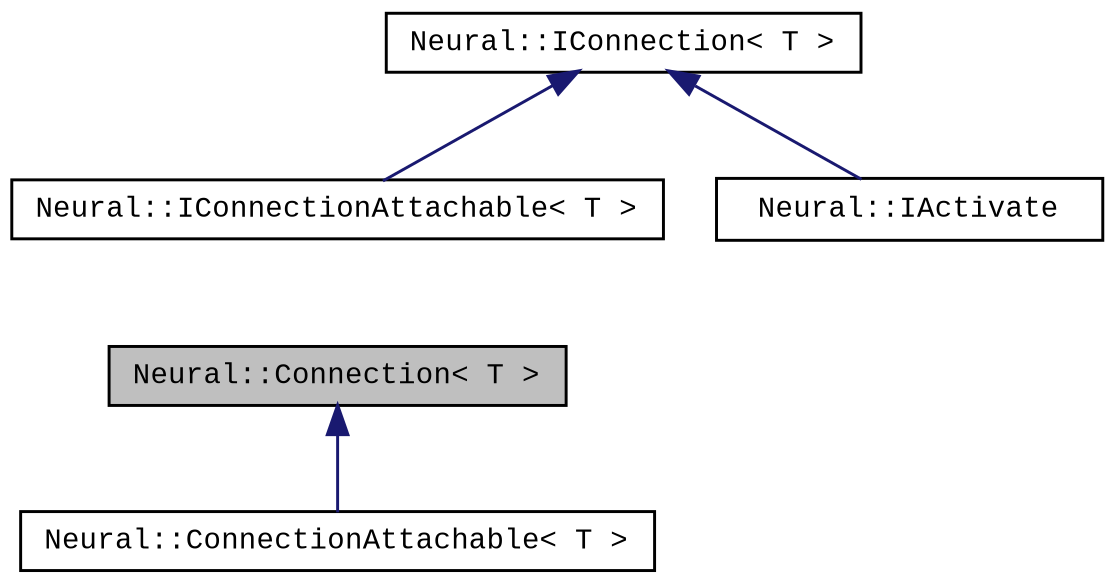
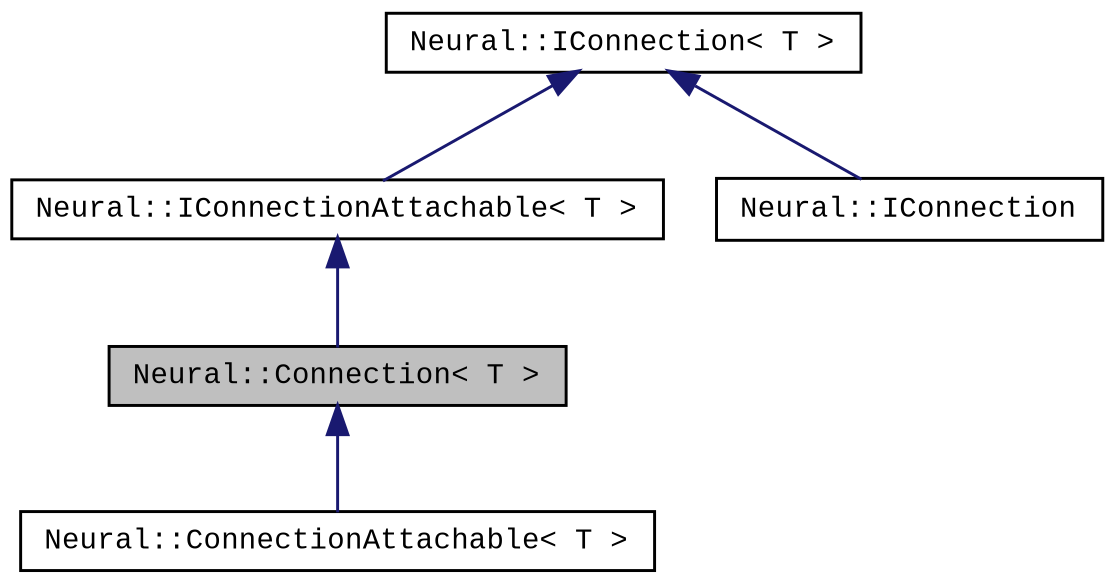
node "Neural::IActivate": label "Neural::IActivate" -> "Neural::IConnection"
edge "Neural::Connection< T >" -> "Neural::IConnectionAttachable< T >": added
